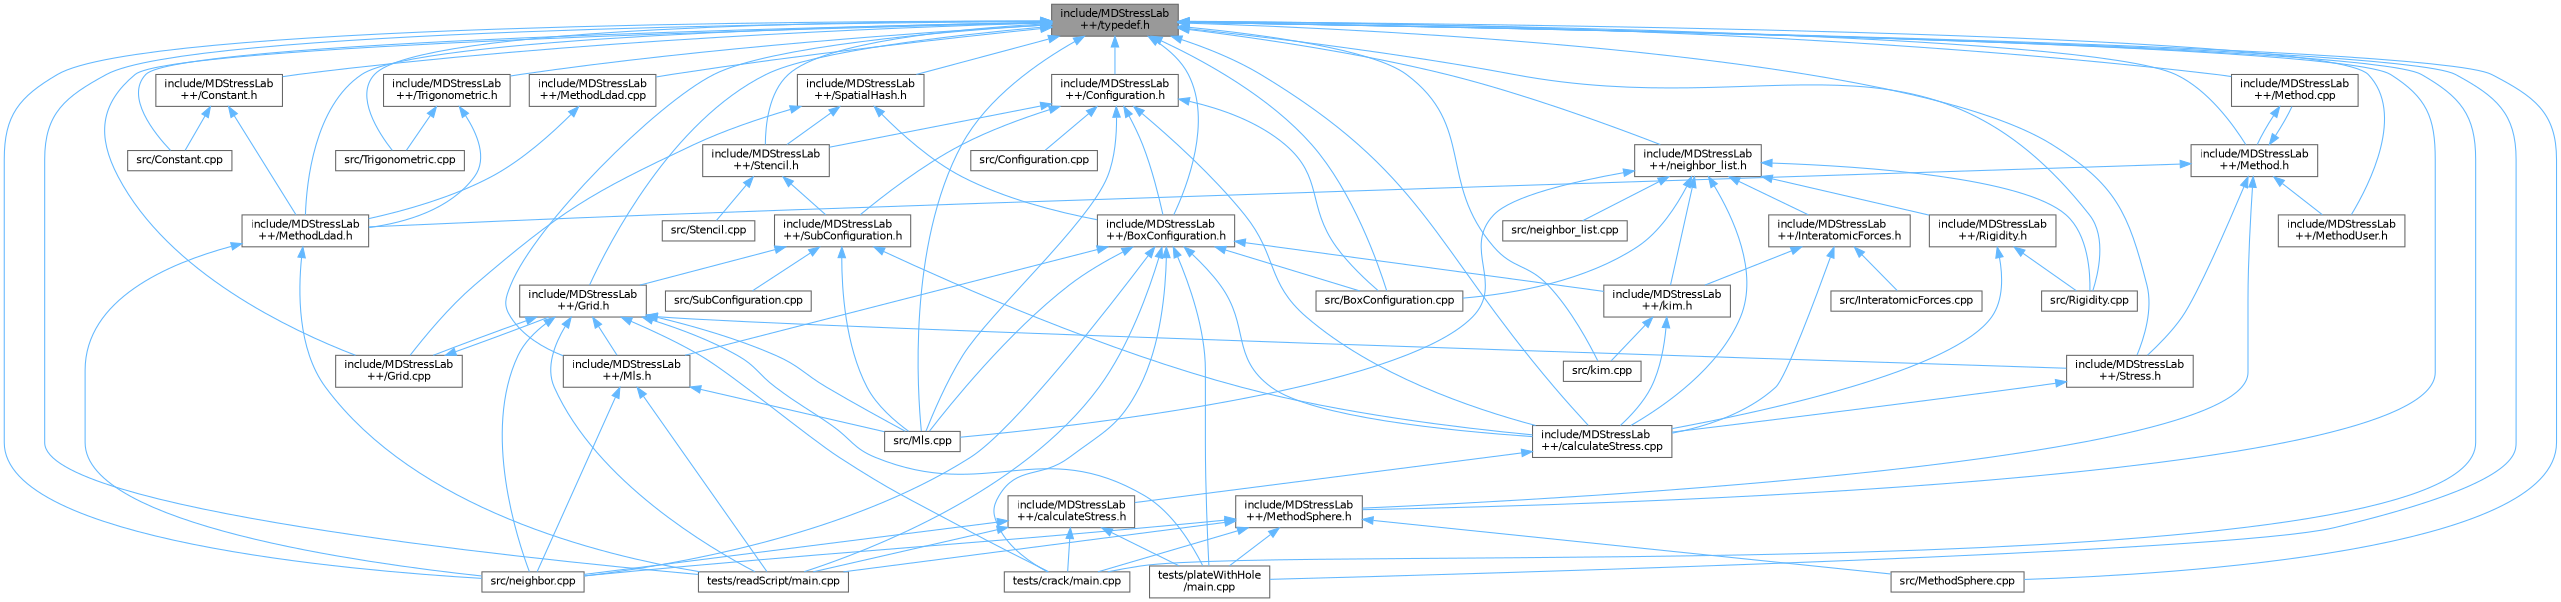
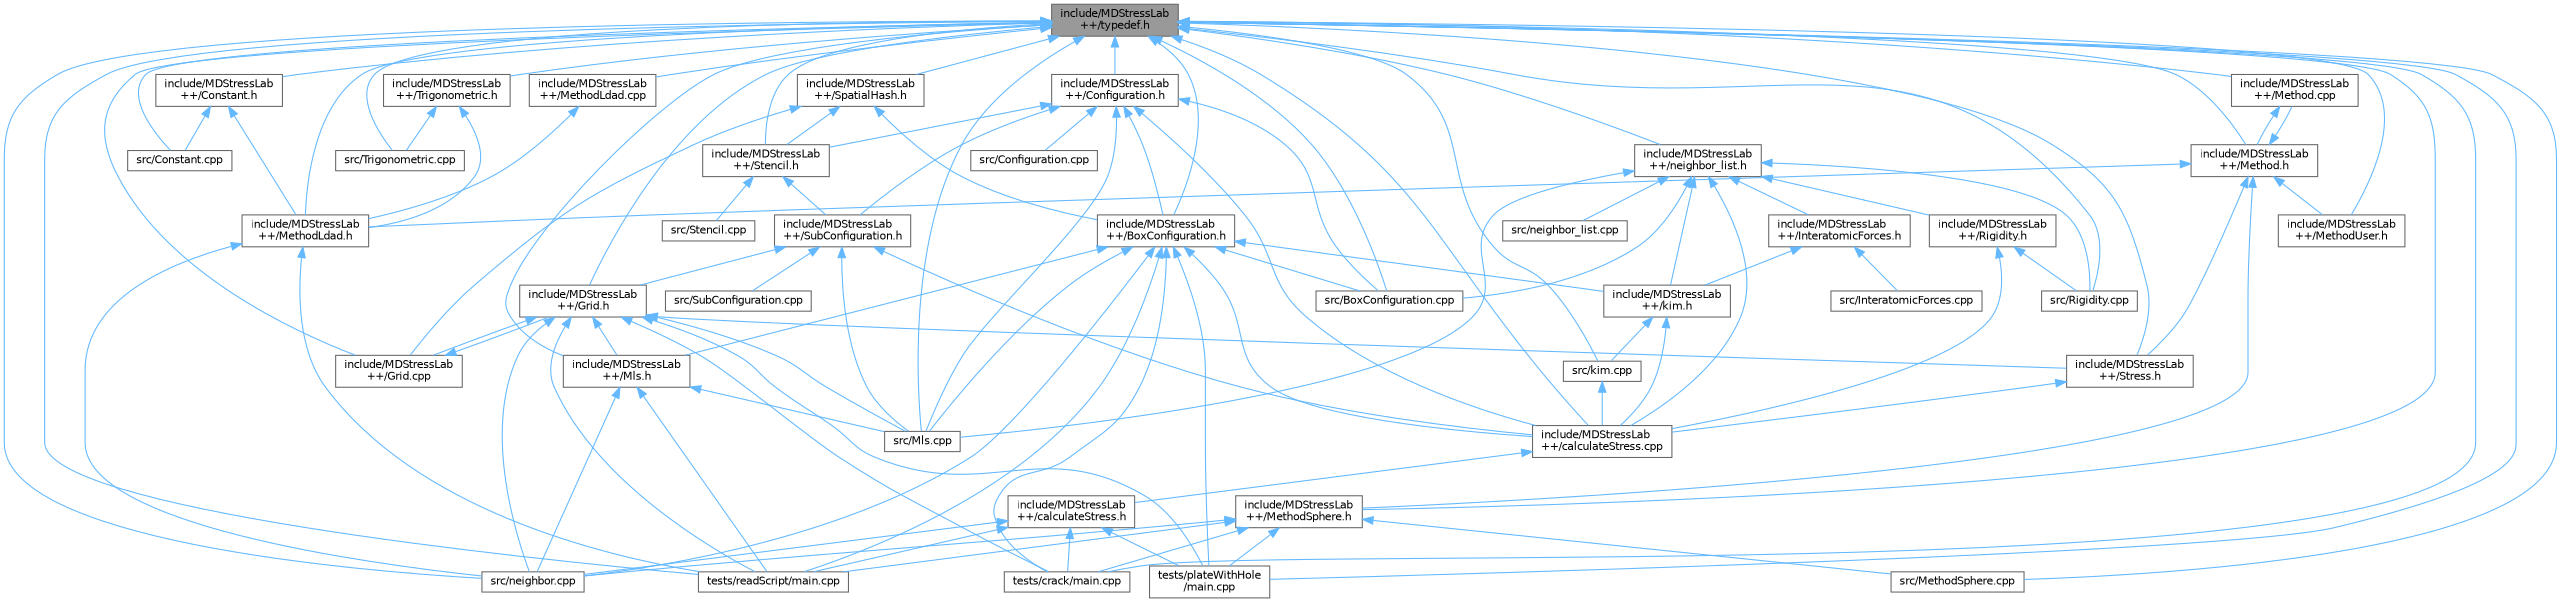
edge "include/MDStressLab ++/calculateStress.cpp" -> "include/MDStressLab ++/InteratomicForces.h": now "include/MDStressLab ++/calculateStress.cpp" -> "src/kim.cpp"
